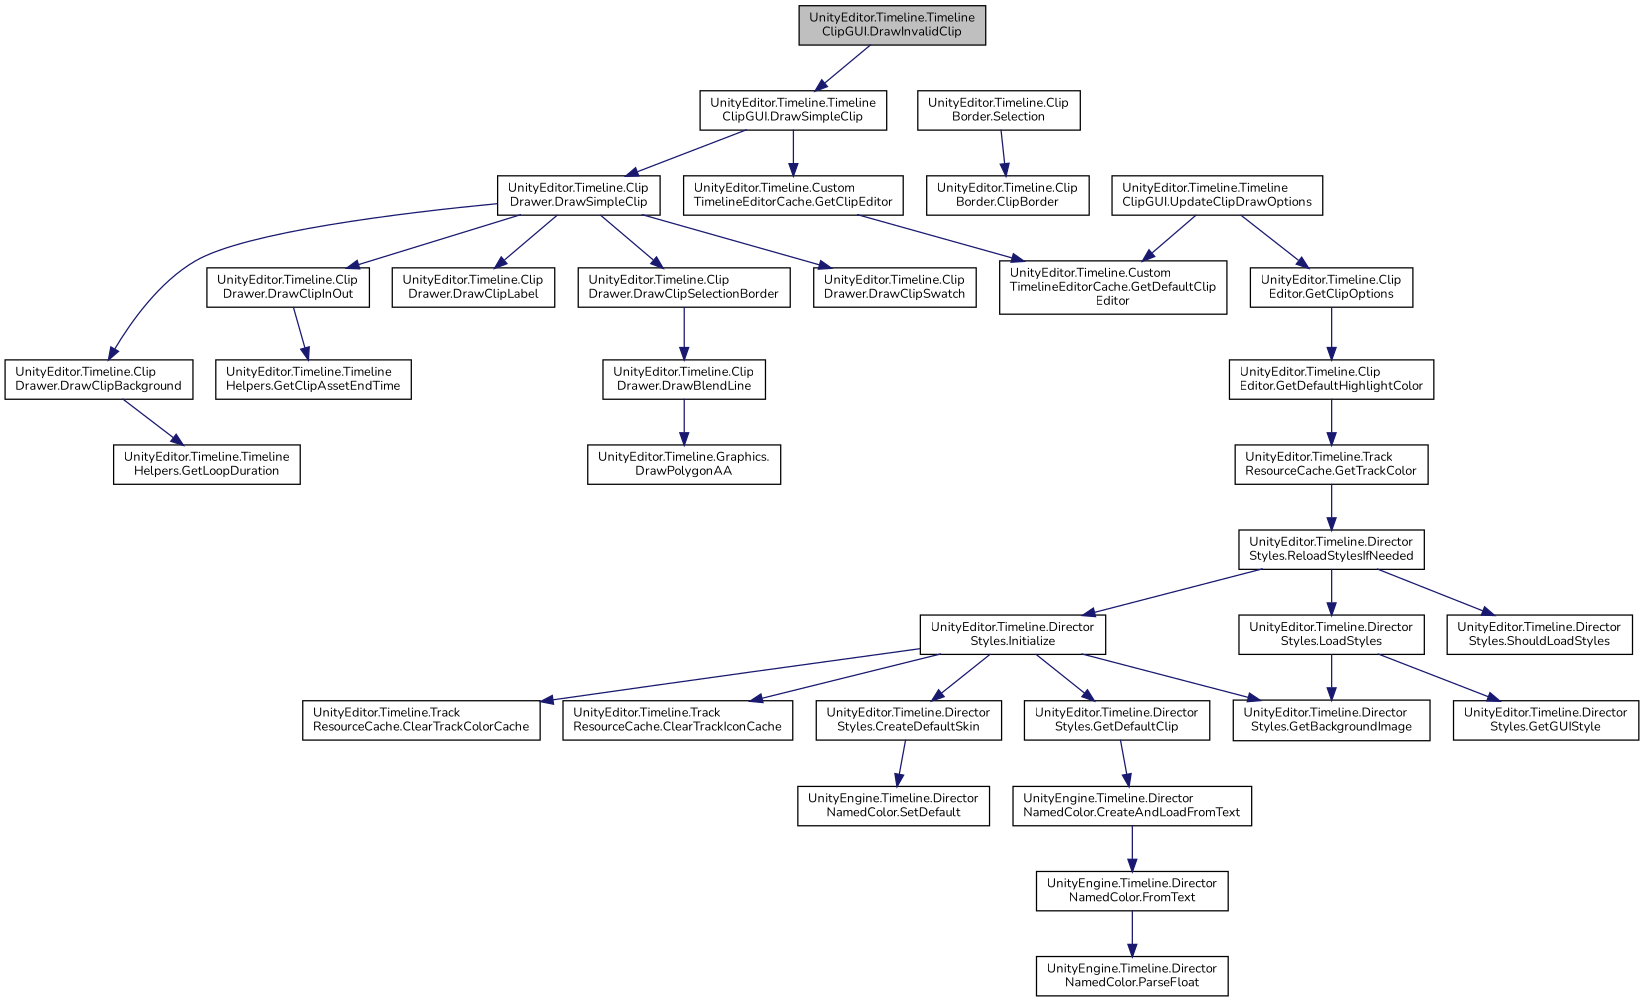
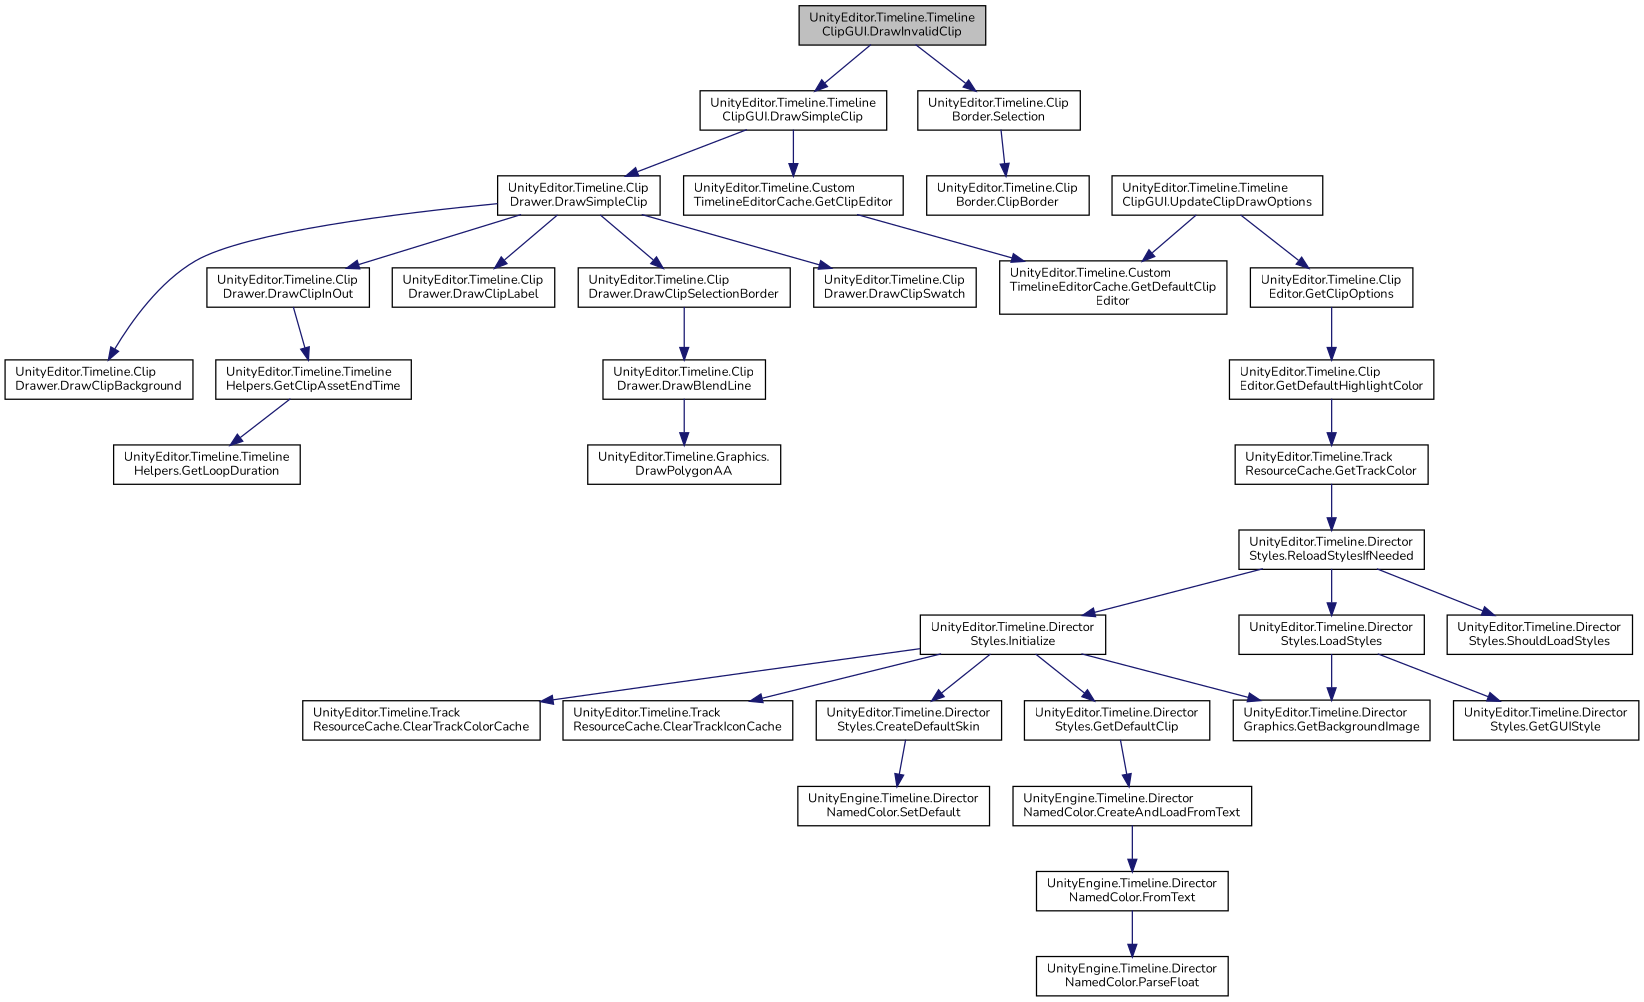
edge "UnityEditor.Timeline.Timeline ClipGUI.DrawInvalidClip" -> "UnityEditor.Timeline.Clip Border.Selection": added
edge "UnityEditor.Timeline.Clip Drawer.DrawClipBackground" -> "UnityEditor.Timeline.Timeline Helpers.GetLoopDuration": now "UnityEditor.Timeline.Timeline Helpers.GetClipAssetEndTime" -> "UnityEditor.Timeline.Timeline Helpers.GetLoopDuration"
node "UnityEditor.Timeline.Director Styles.GetBackgroundImage": label "UnityEditor.Timeline.Director Styles.GetBackgroundImage" -> "UnityEditor.Timeline.Director Graphics.GetBackgroundImage"
